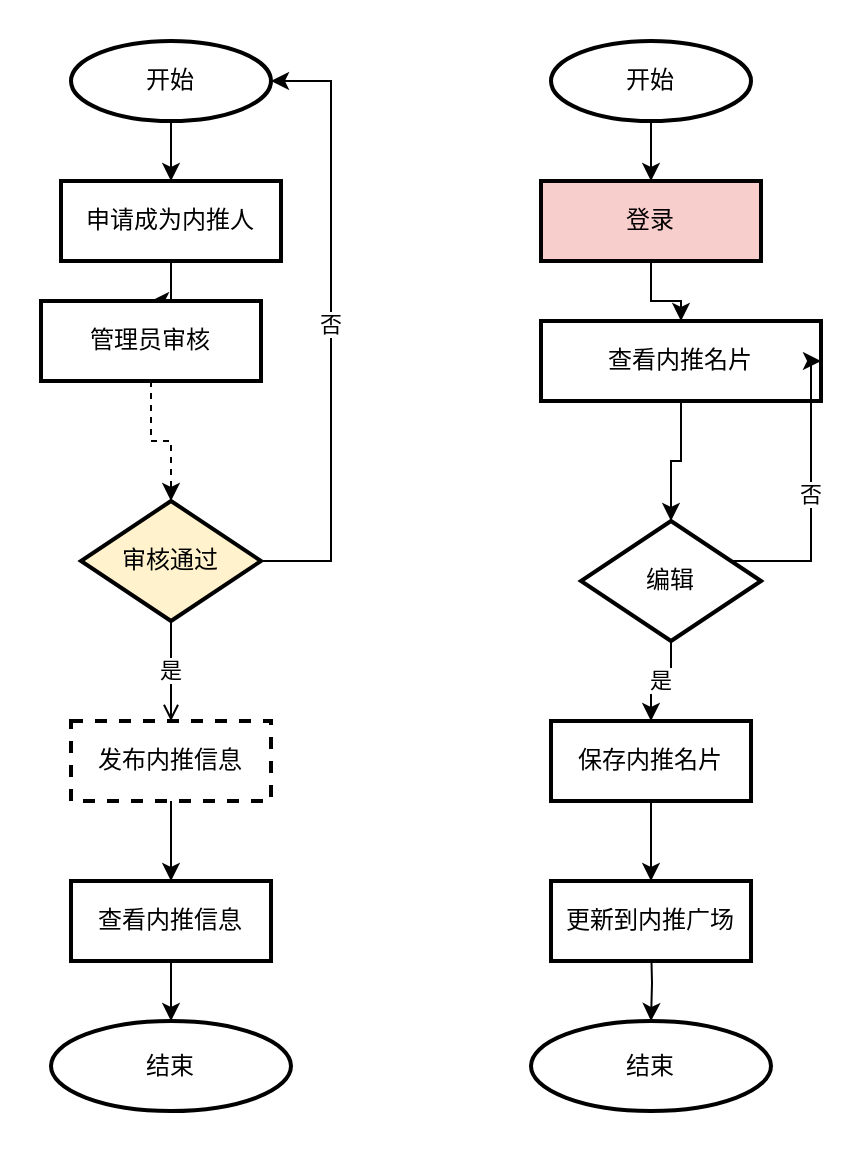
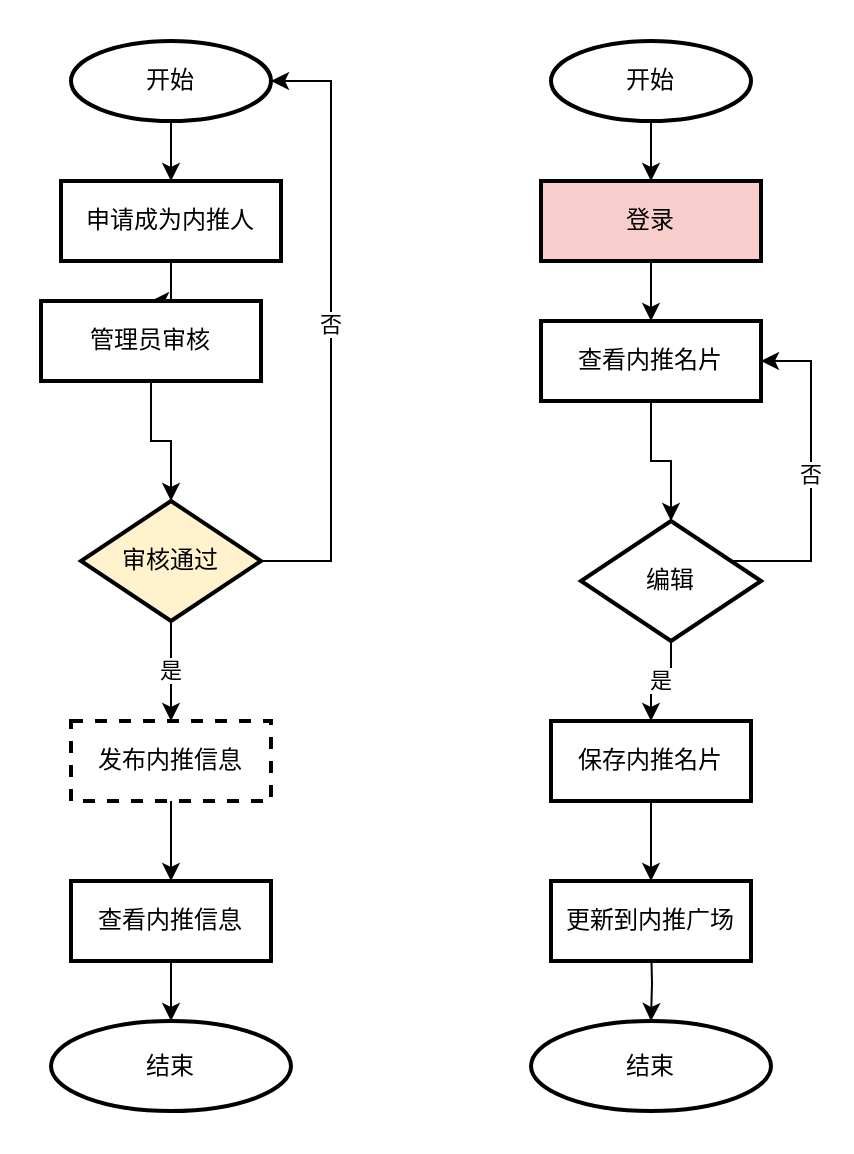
node "查看内推名片": size 280x80 -> 220x80
edge "管理员审核" -> "审核通过": style dashed -> solid
edge "审核通过" -> "发布内推信息": arrowhead open -> classic
